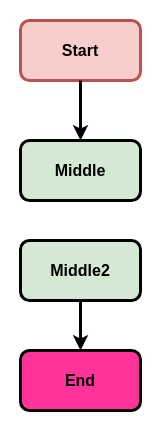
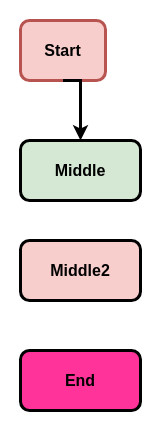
node "Start": size 120x60 -> 85x60
node "Middle2": fillcolor #d5e8d4 -> #f8cecc
edge "Middle2" -> "End": removed
